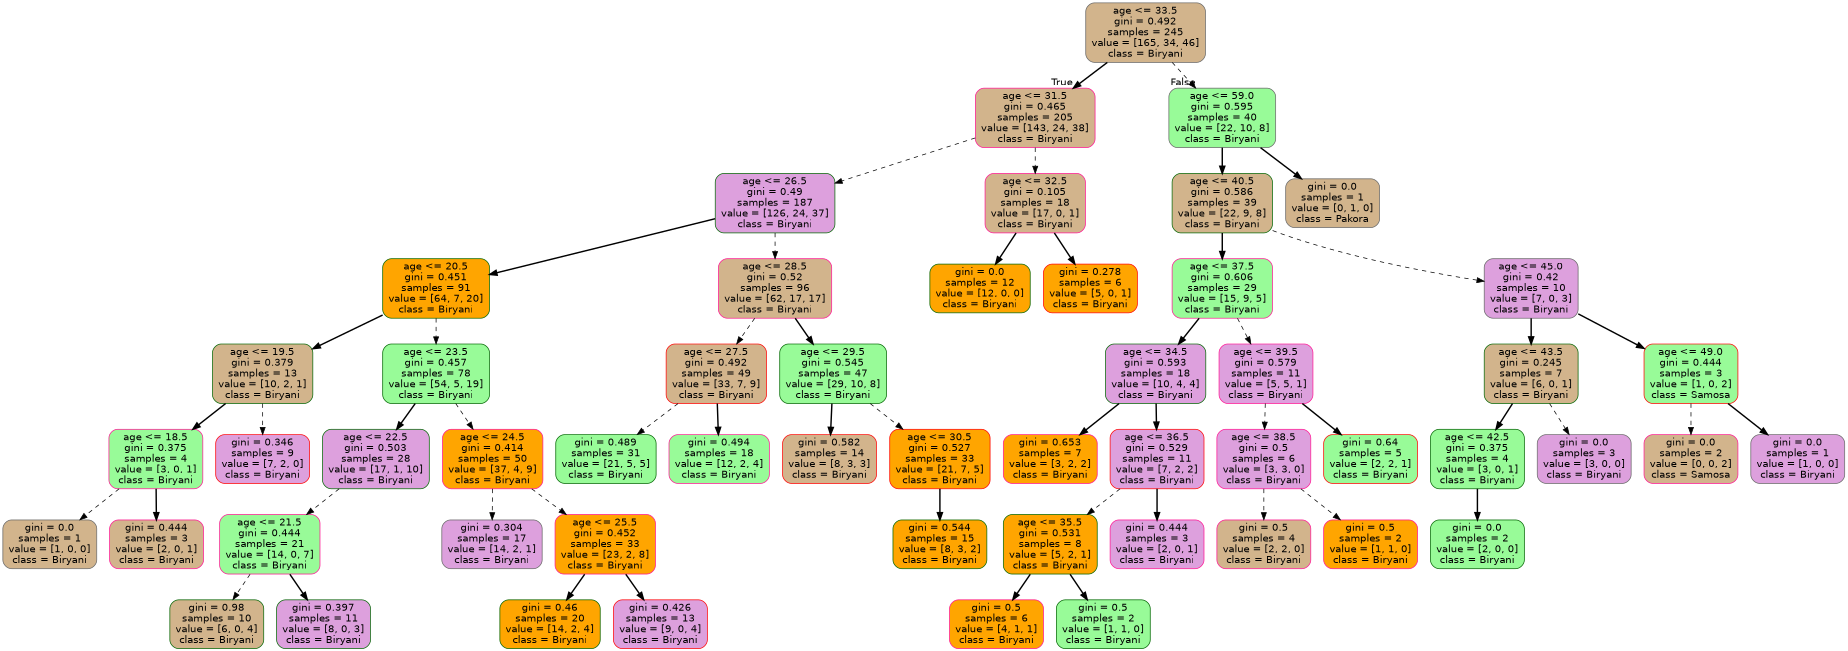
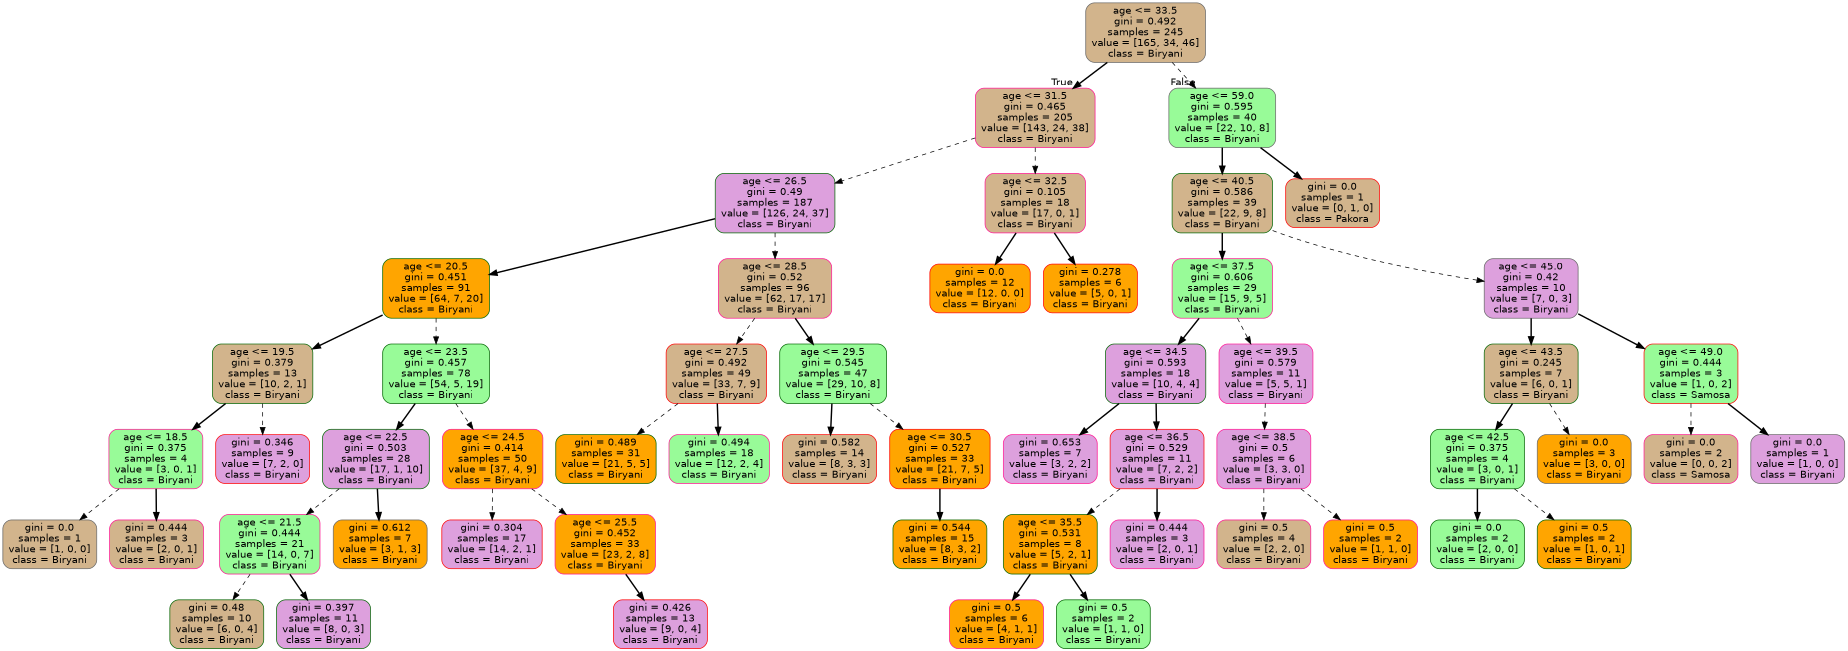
node "gini = 0.0 samples = 1 value = [0, 1, 0] class = Pakora": color gray40 -> red
node "gini = 0.0 samples = 12 value = [12, 0, 0] class = Biryani": color darkgreen -> red
node "gini = 0.489 samples = 31 value = [21, 5, 5] class = Biryani": fillcolor palegreen -> orange
node "gini = 0.653 samples = 7 value = [3, 2, 2] class = Biryani": fillcolor orange -> plum
node "gini = 0.64 samples = 5 value = [2, 2, 1] class = Biryani": removed
node "gini = 0.0 samples = 3 value = [3, 0, 0] class = Biryani": fillcolor plum -> orange
node "gini = 0.612 samples = 7 value = [3, 1, 3] class = Biryani": added
node "gini = 0.304 samples = 17 value = [14, 2, 1] class = Biryani": color gray40 -> red
node "gini = 0.5 samples = 2 value = [1, 0, 1] class = Biryani": added
node "gini = 0.98 samples = 10 value = [6, 0, 4] class = Biryani": label "gini = 0.98 samples = 10 value = [6, 0, 4] class = Biryani" -> "gini = 0.48 samples = 10 value = [6, 0, 4] class = Biryani"
node "gini = 0.46 samples = 20 value = [14, 2, 4] class = Biryani": removed
